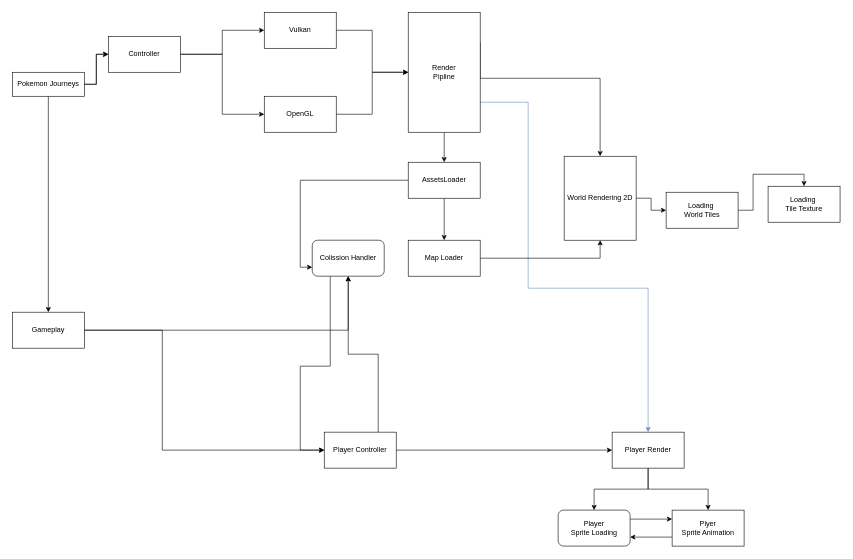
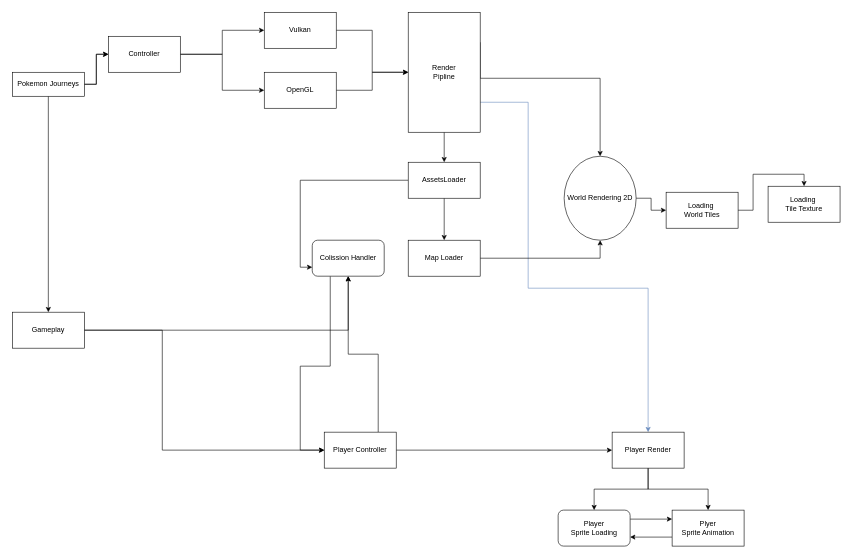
node "OpenGL": moved (300, 114) -> (300, 90)
node "World Rendering 2D": shape rectangle -> ellipse
